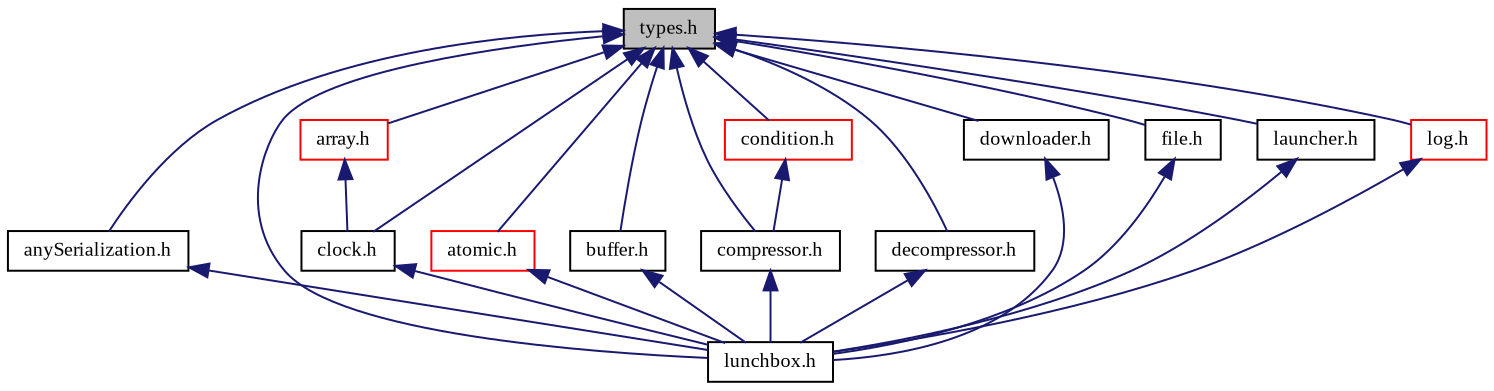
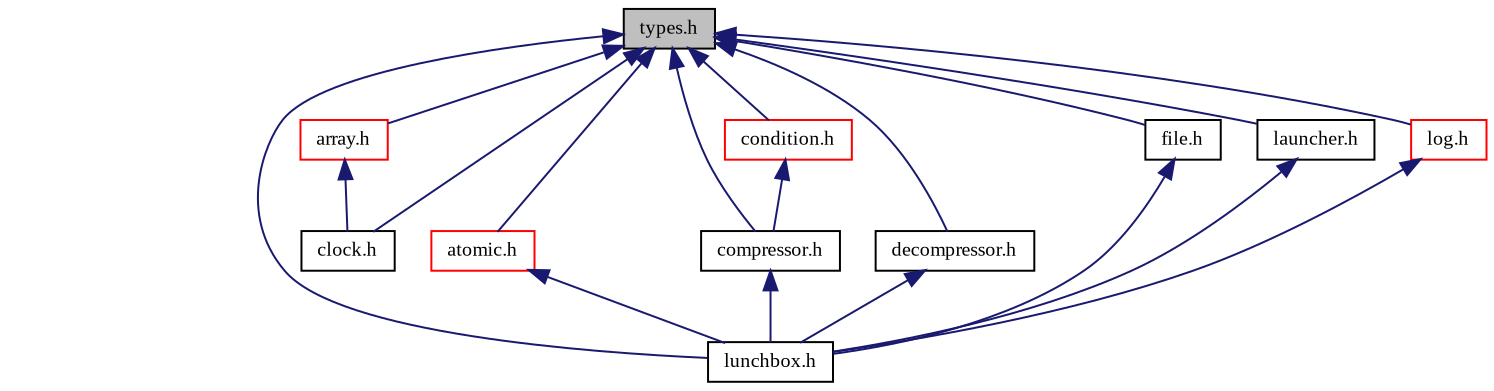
node "downloader.h": removed
node "anySerialization.h": removed
node "buffer.h": removed
edge "lunchbox.h" -> "clock.h": removed
